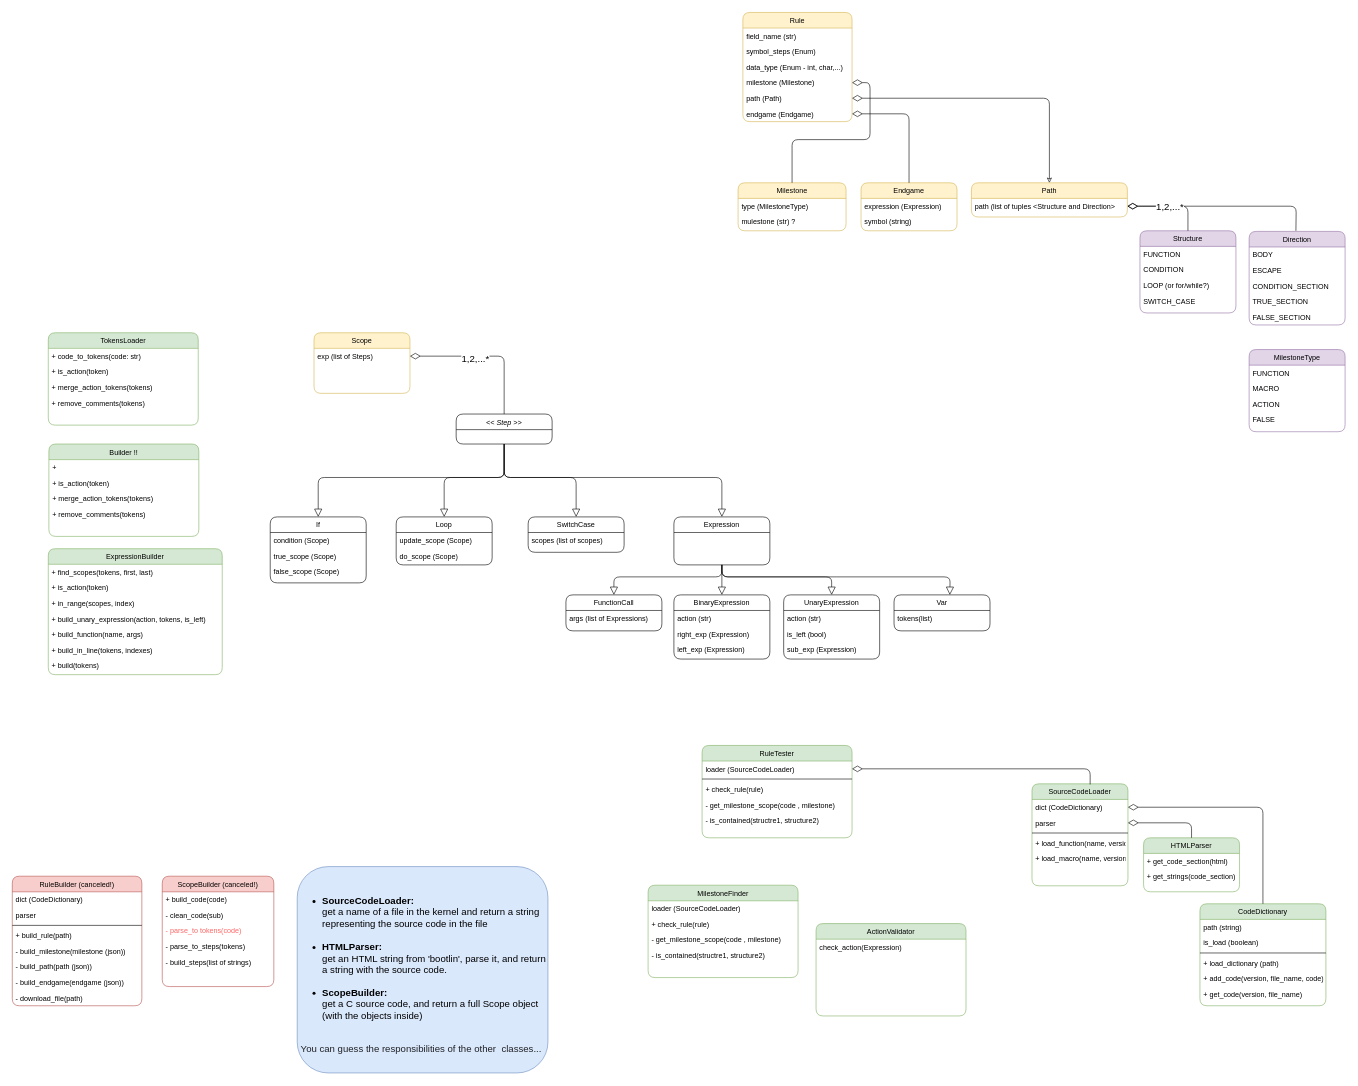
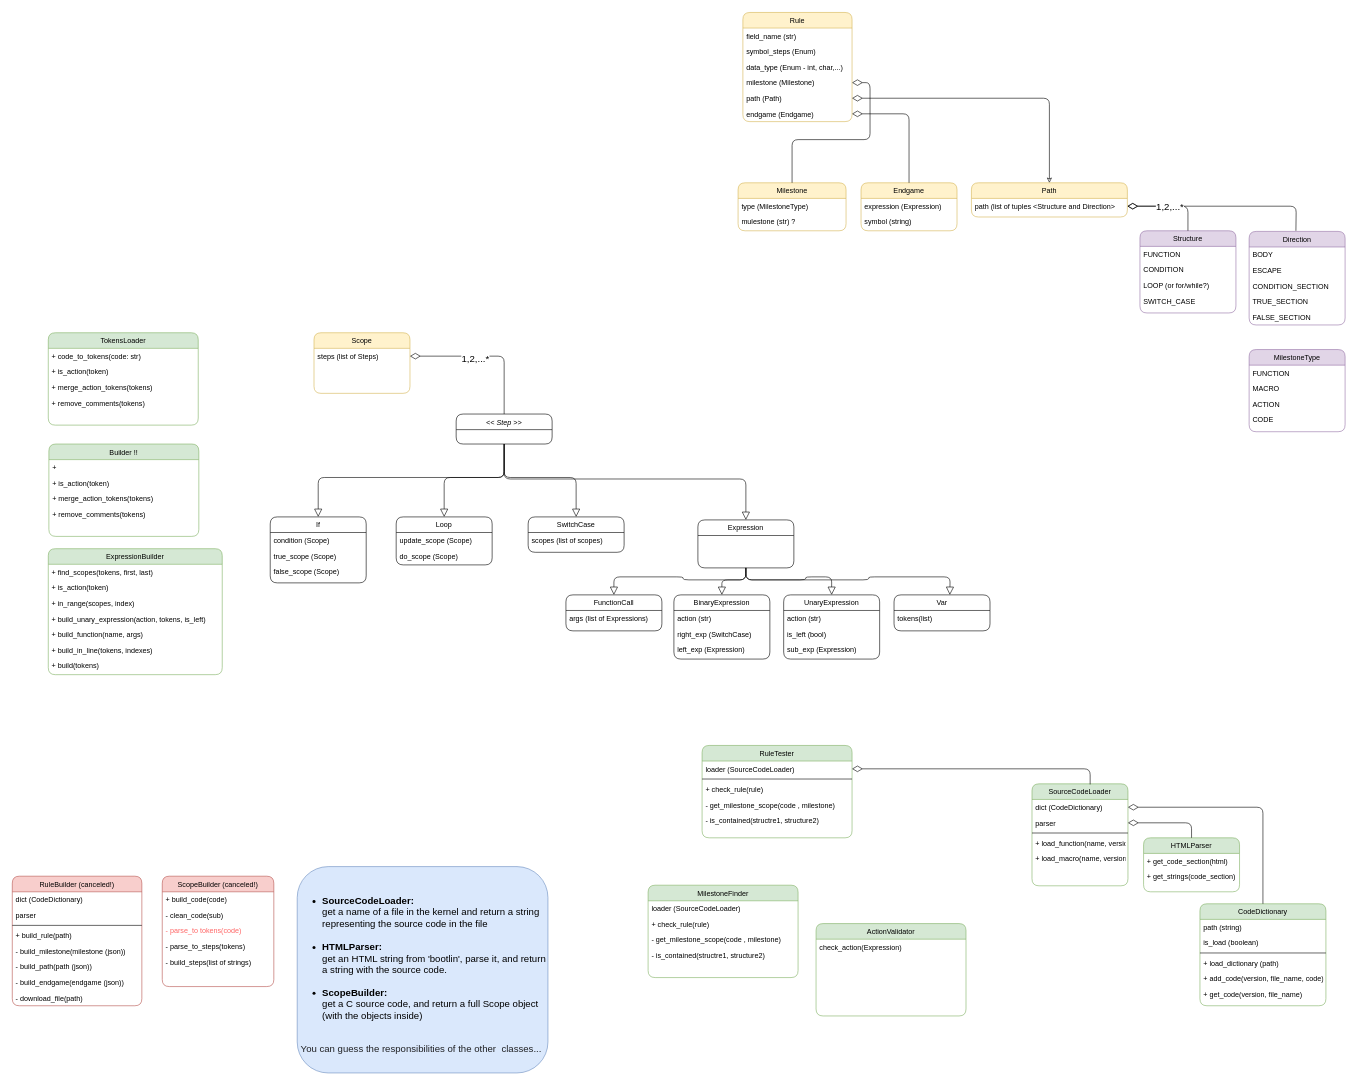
node "exp (list of Steps)": label "exp (list of Steps)" -> "steps (list of Steps)"
node "FALSE": label "FALSE" -> "CODE"
node "Expression": moved (722, 541) -> (746, 544)
node "right_exp (Expression)": label "right_exp (Expression)" -> "right_exp (SwitchCase)"
